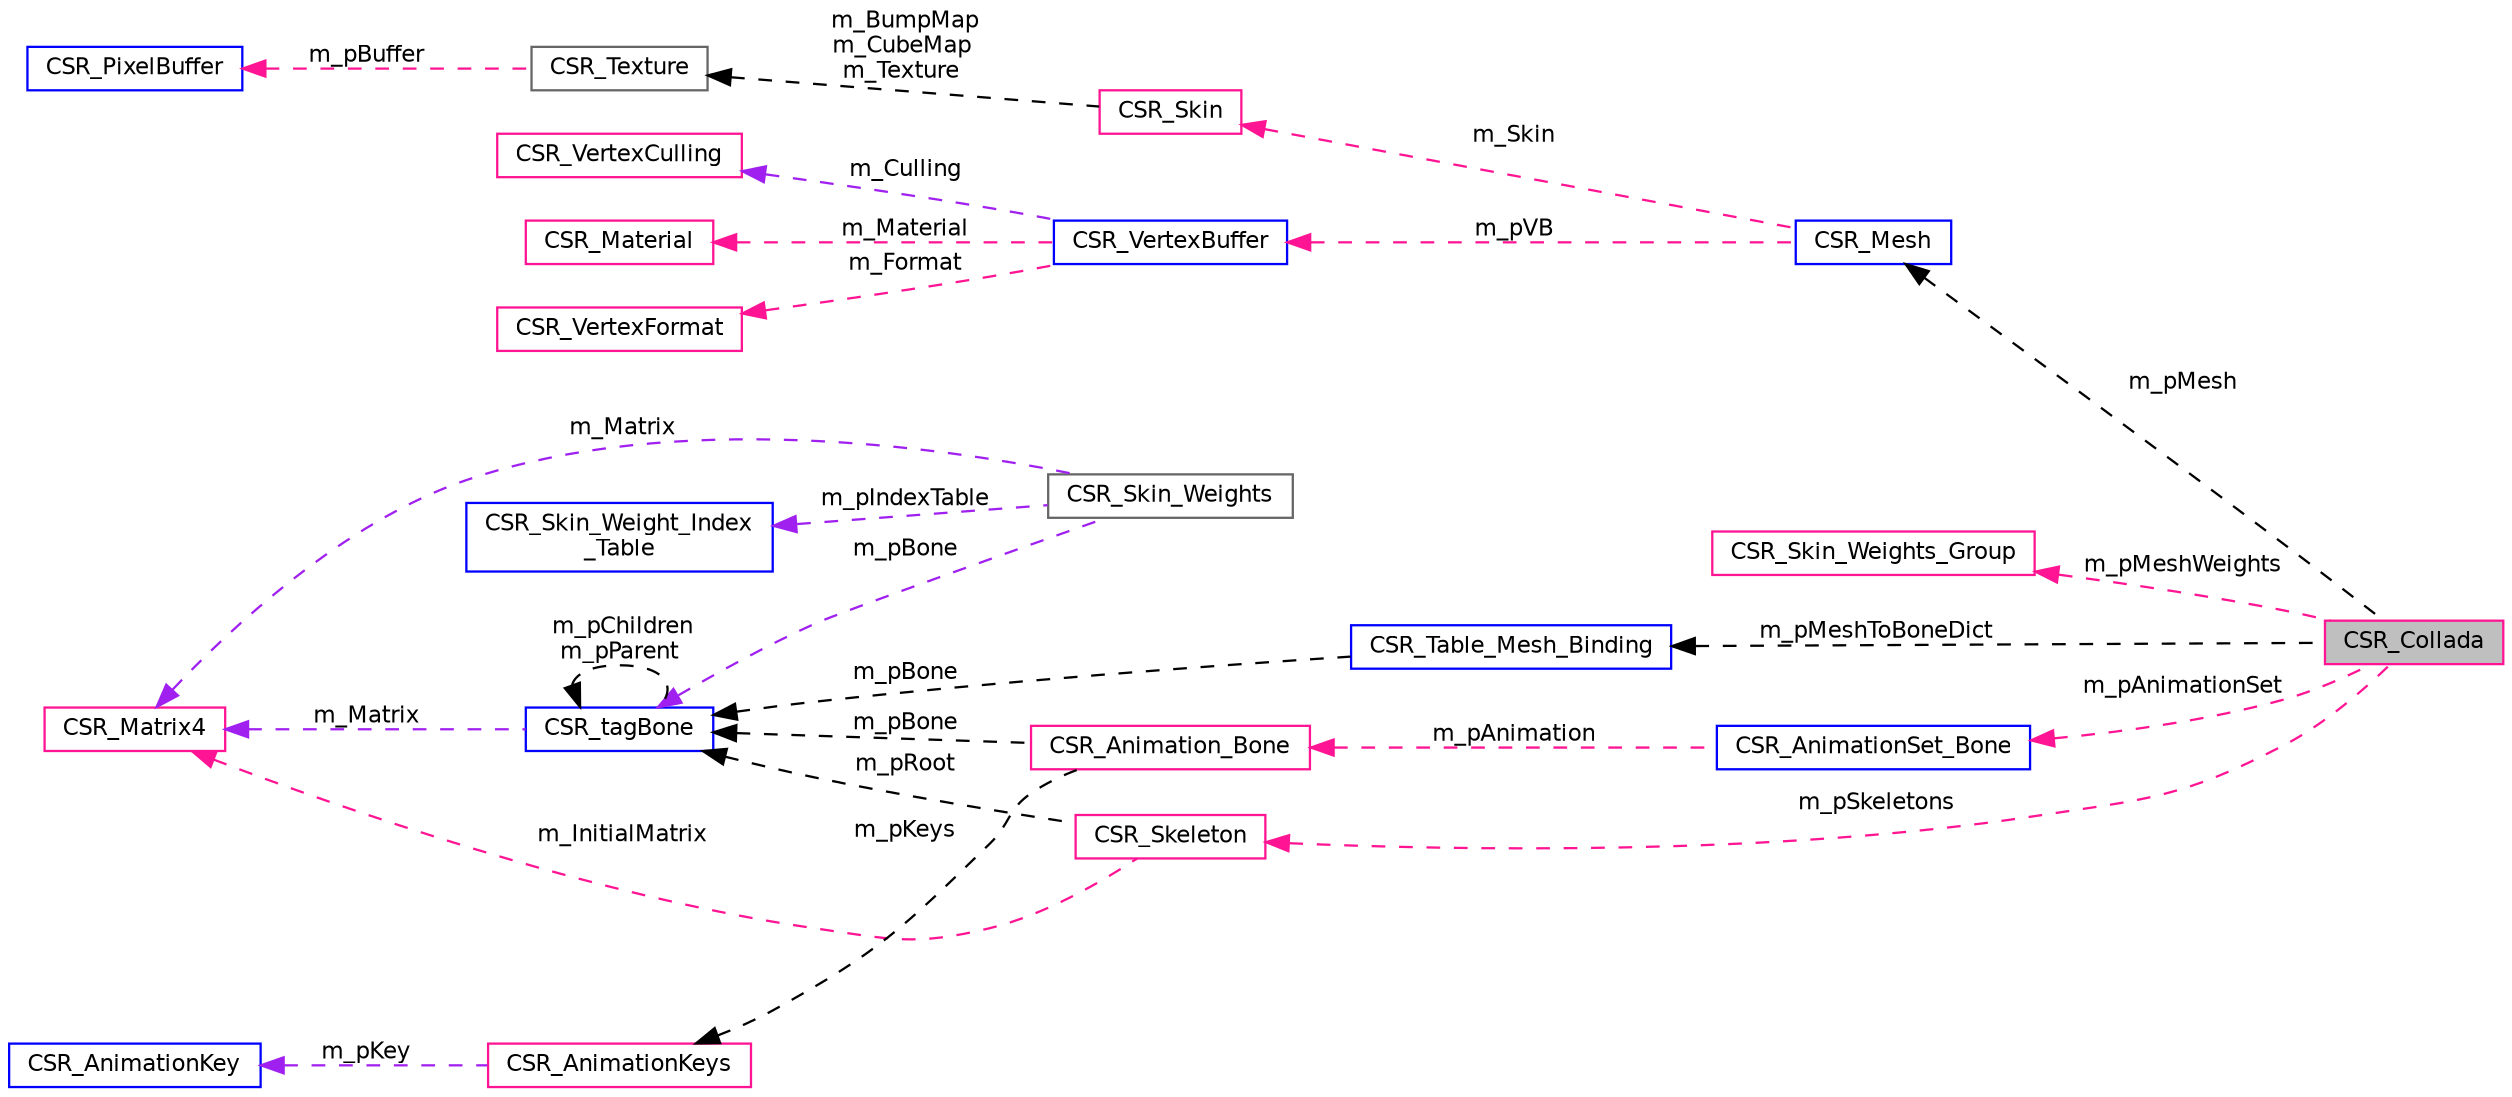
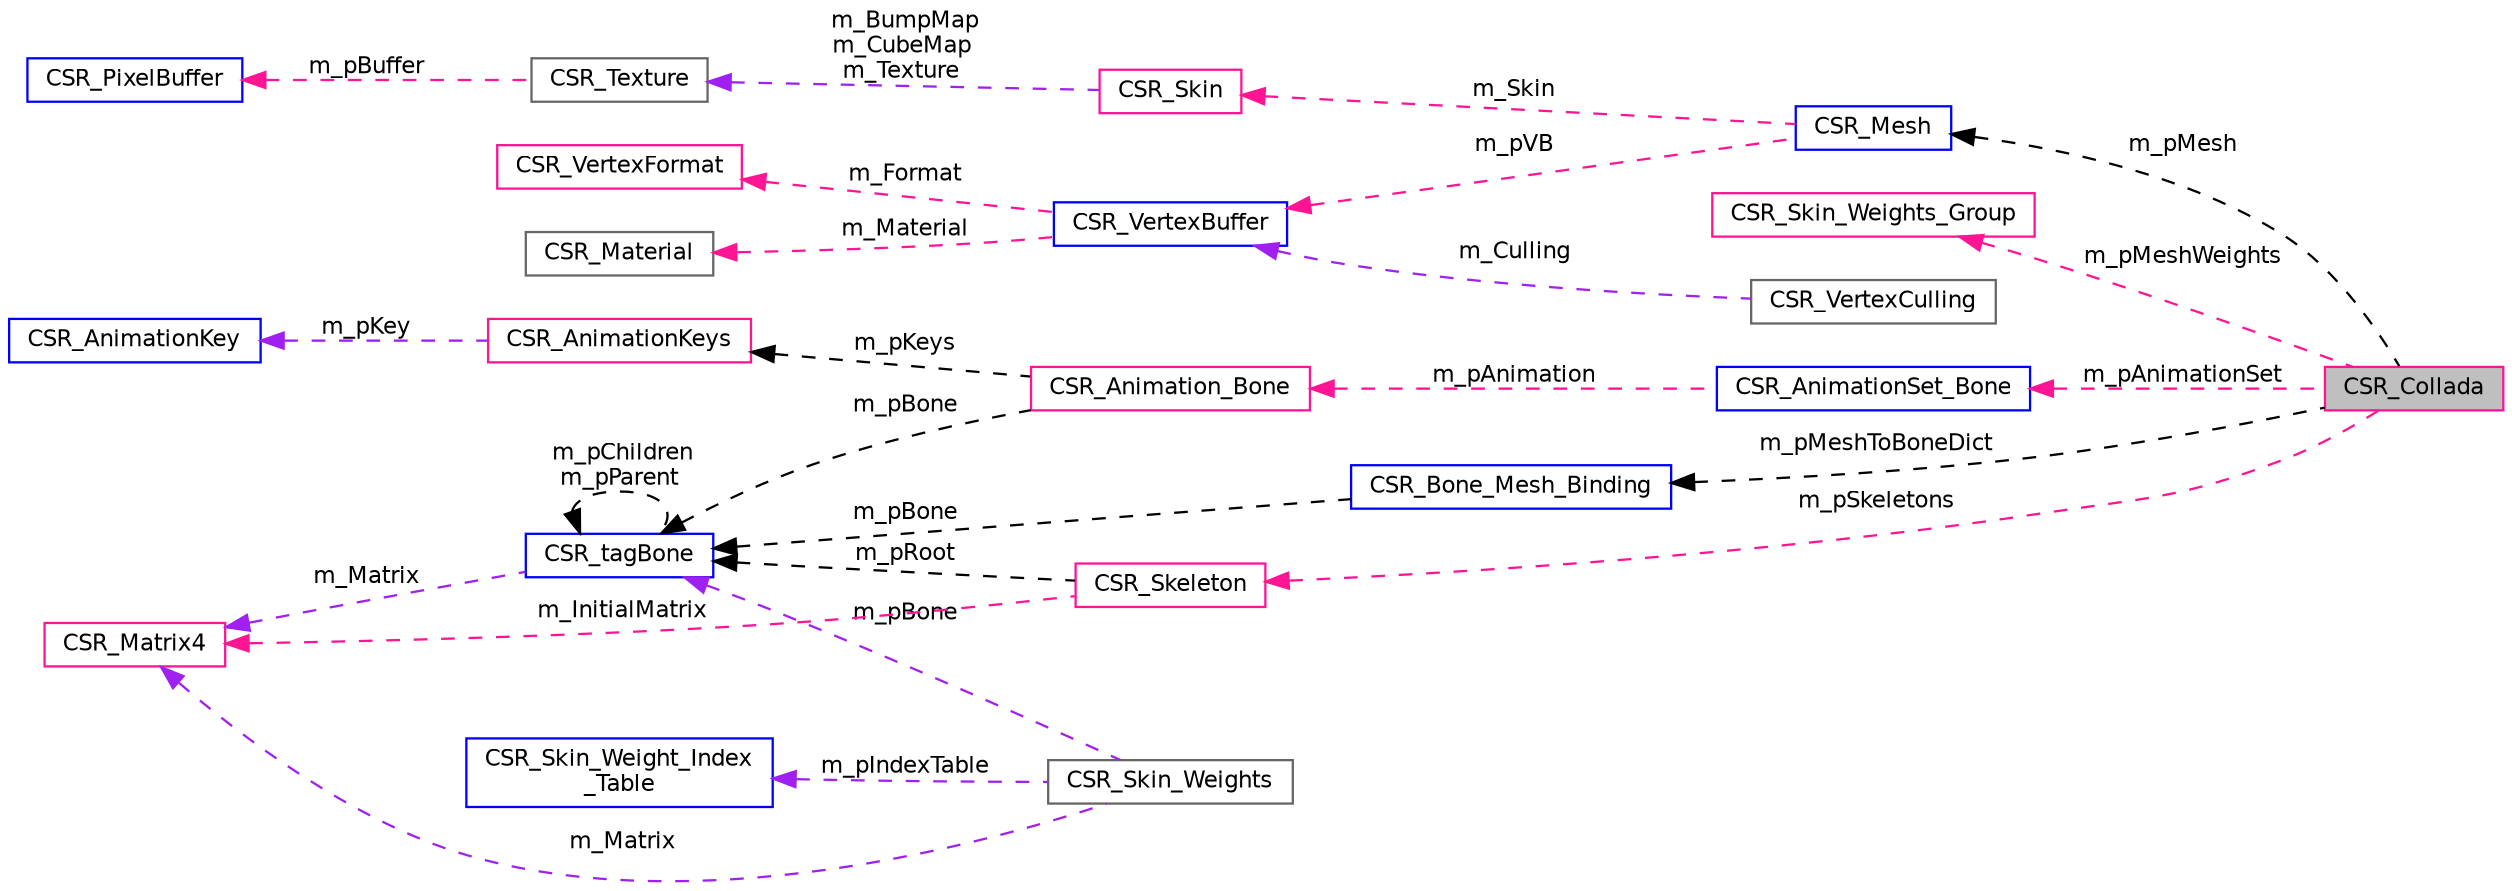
edge "CSR_Skin" -> "CSR_Texture": color black -> purple
node "CSR_VertexCulling": color deeppink -> gray40
edge "CSR_VertexBuffer" -> "CSR_VertexCulling": reversed
node "CSR_Material": color deeppink -> gray40
node "CSR_Table_Mesh_Binding": label "CSR_Table_Mesh_Binding" -> "CSR_Bone_Mesh_Binding"
